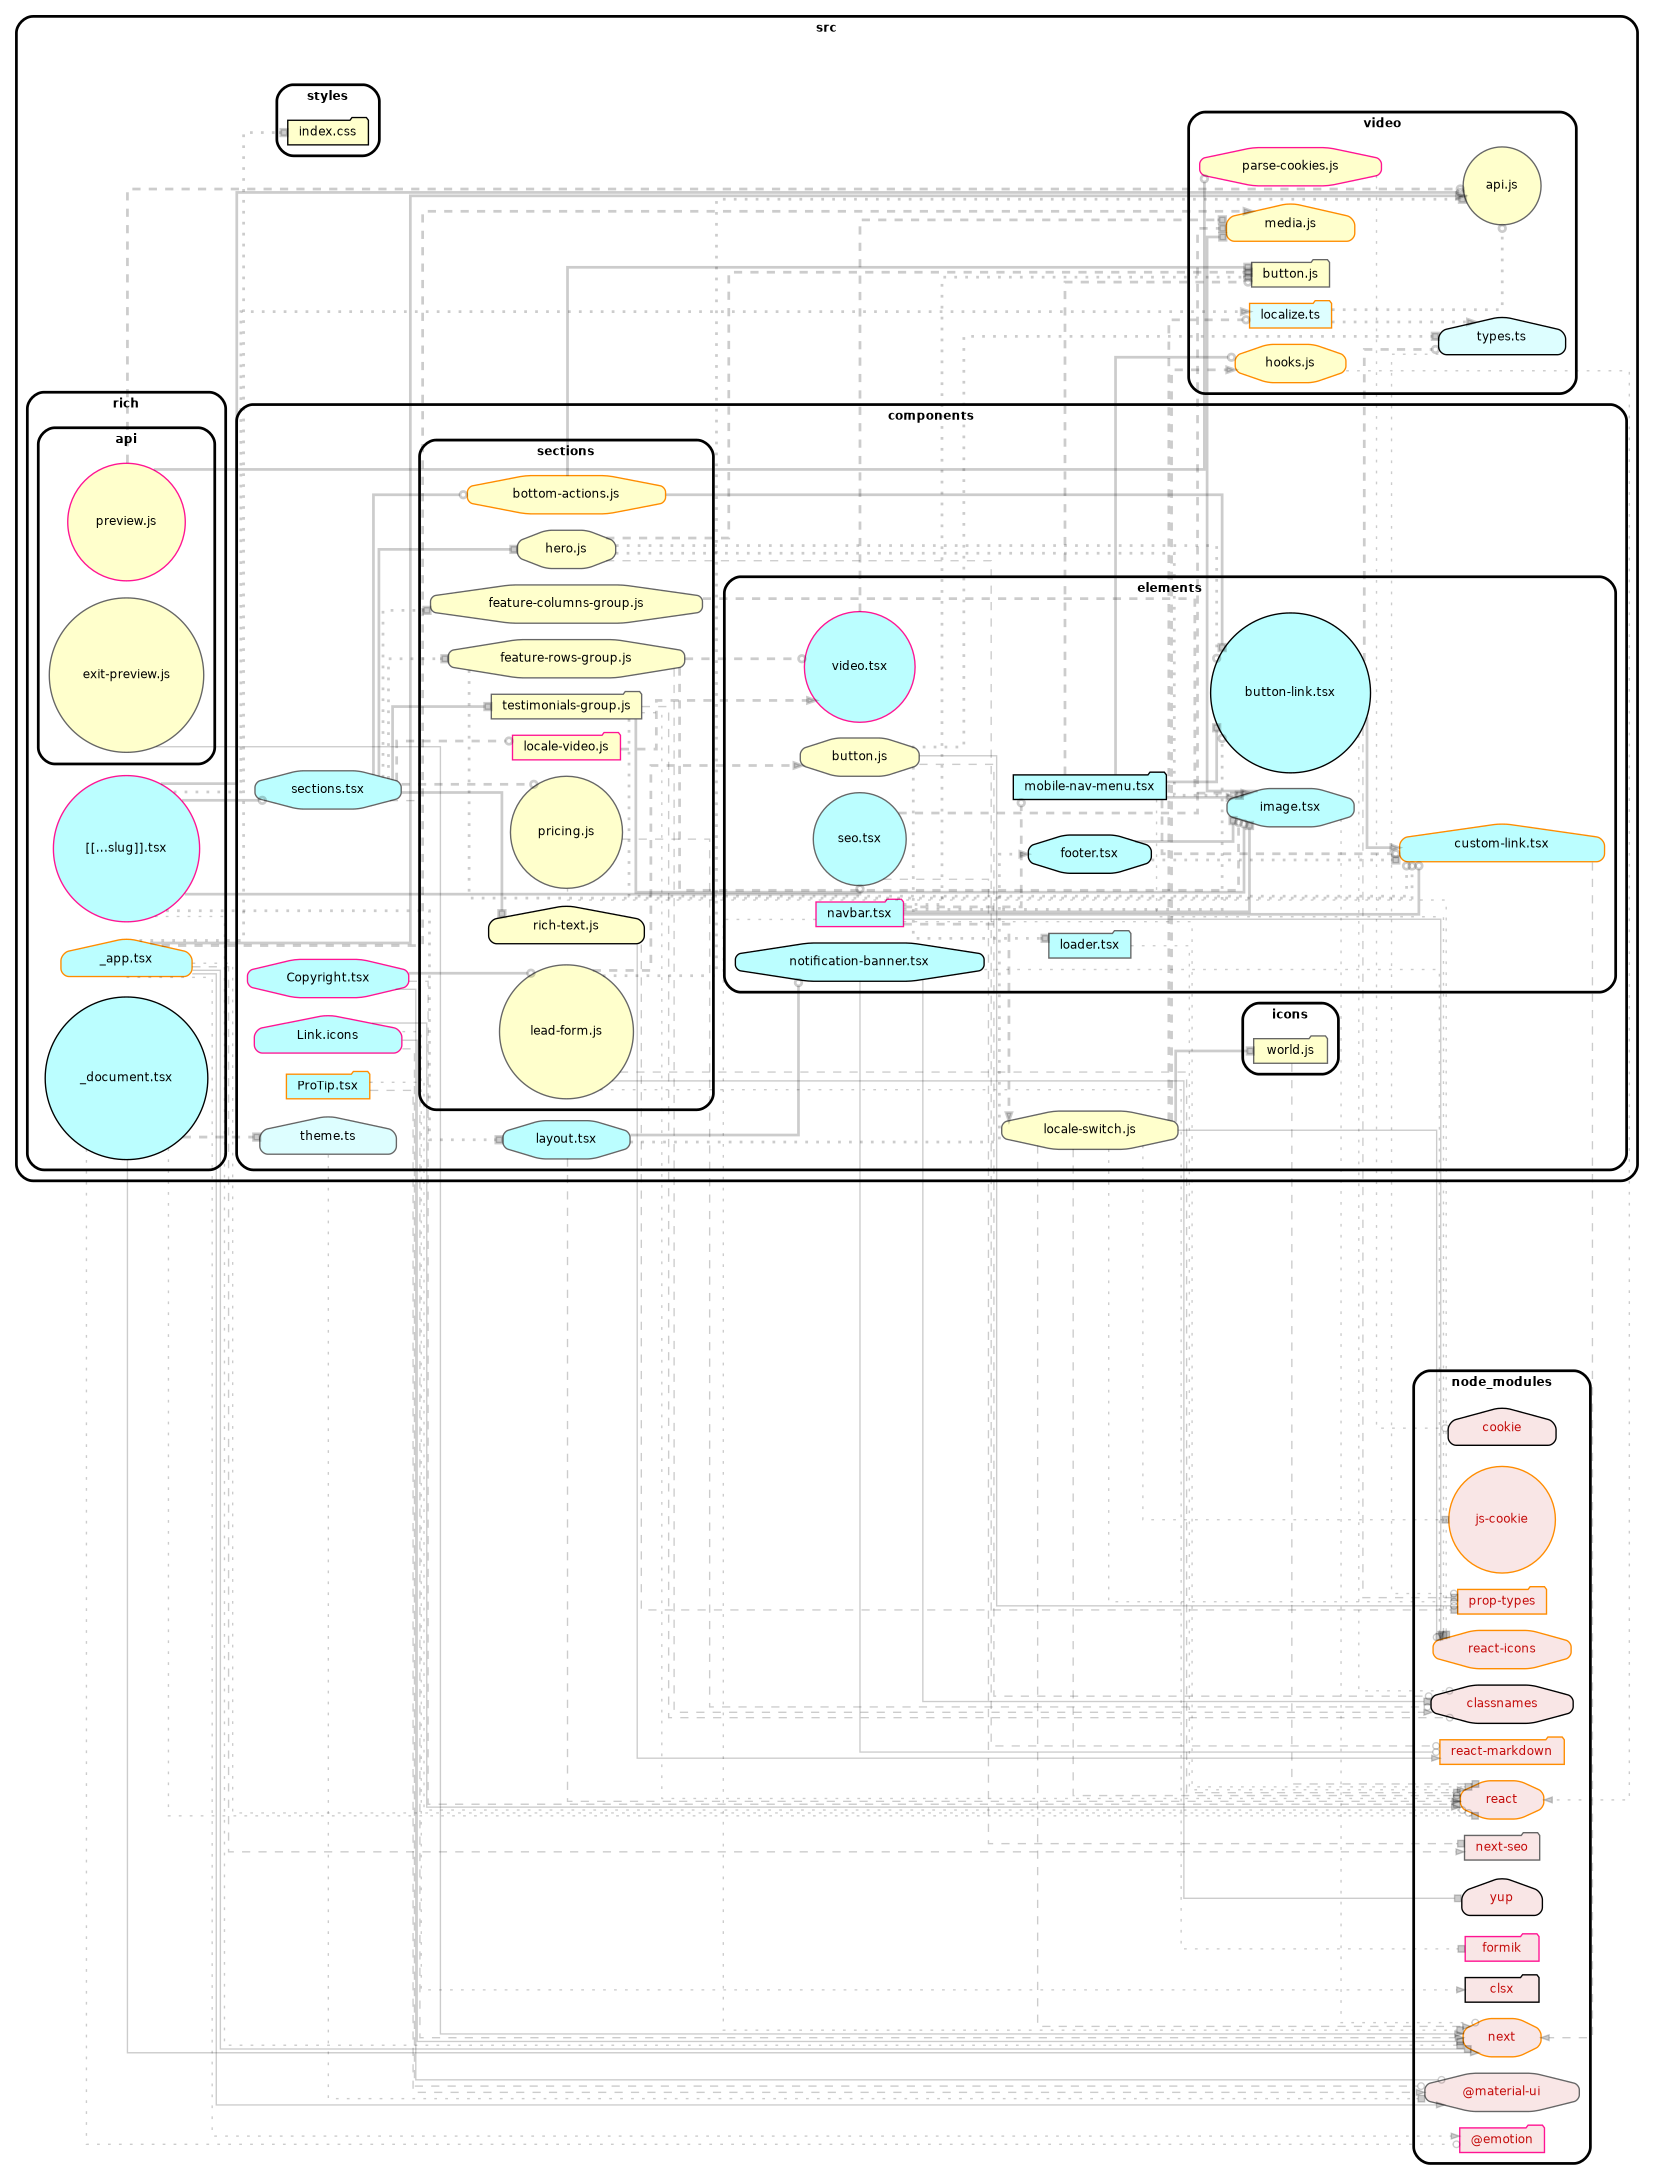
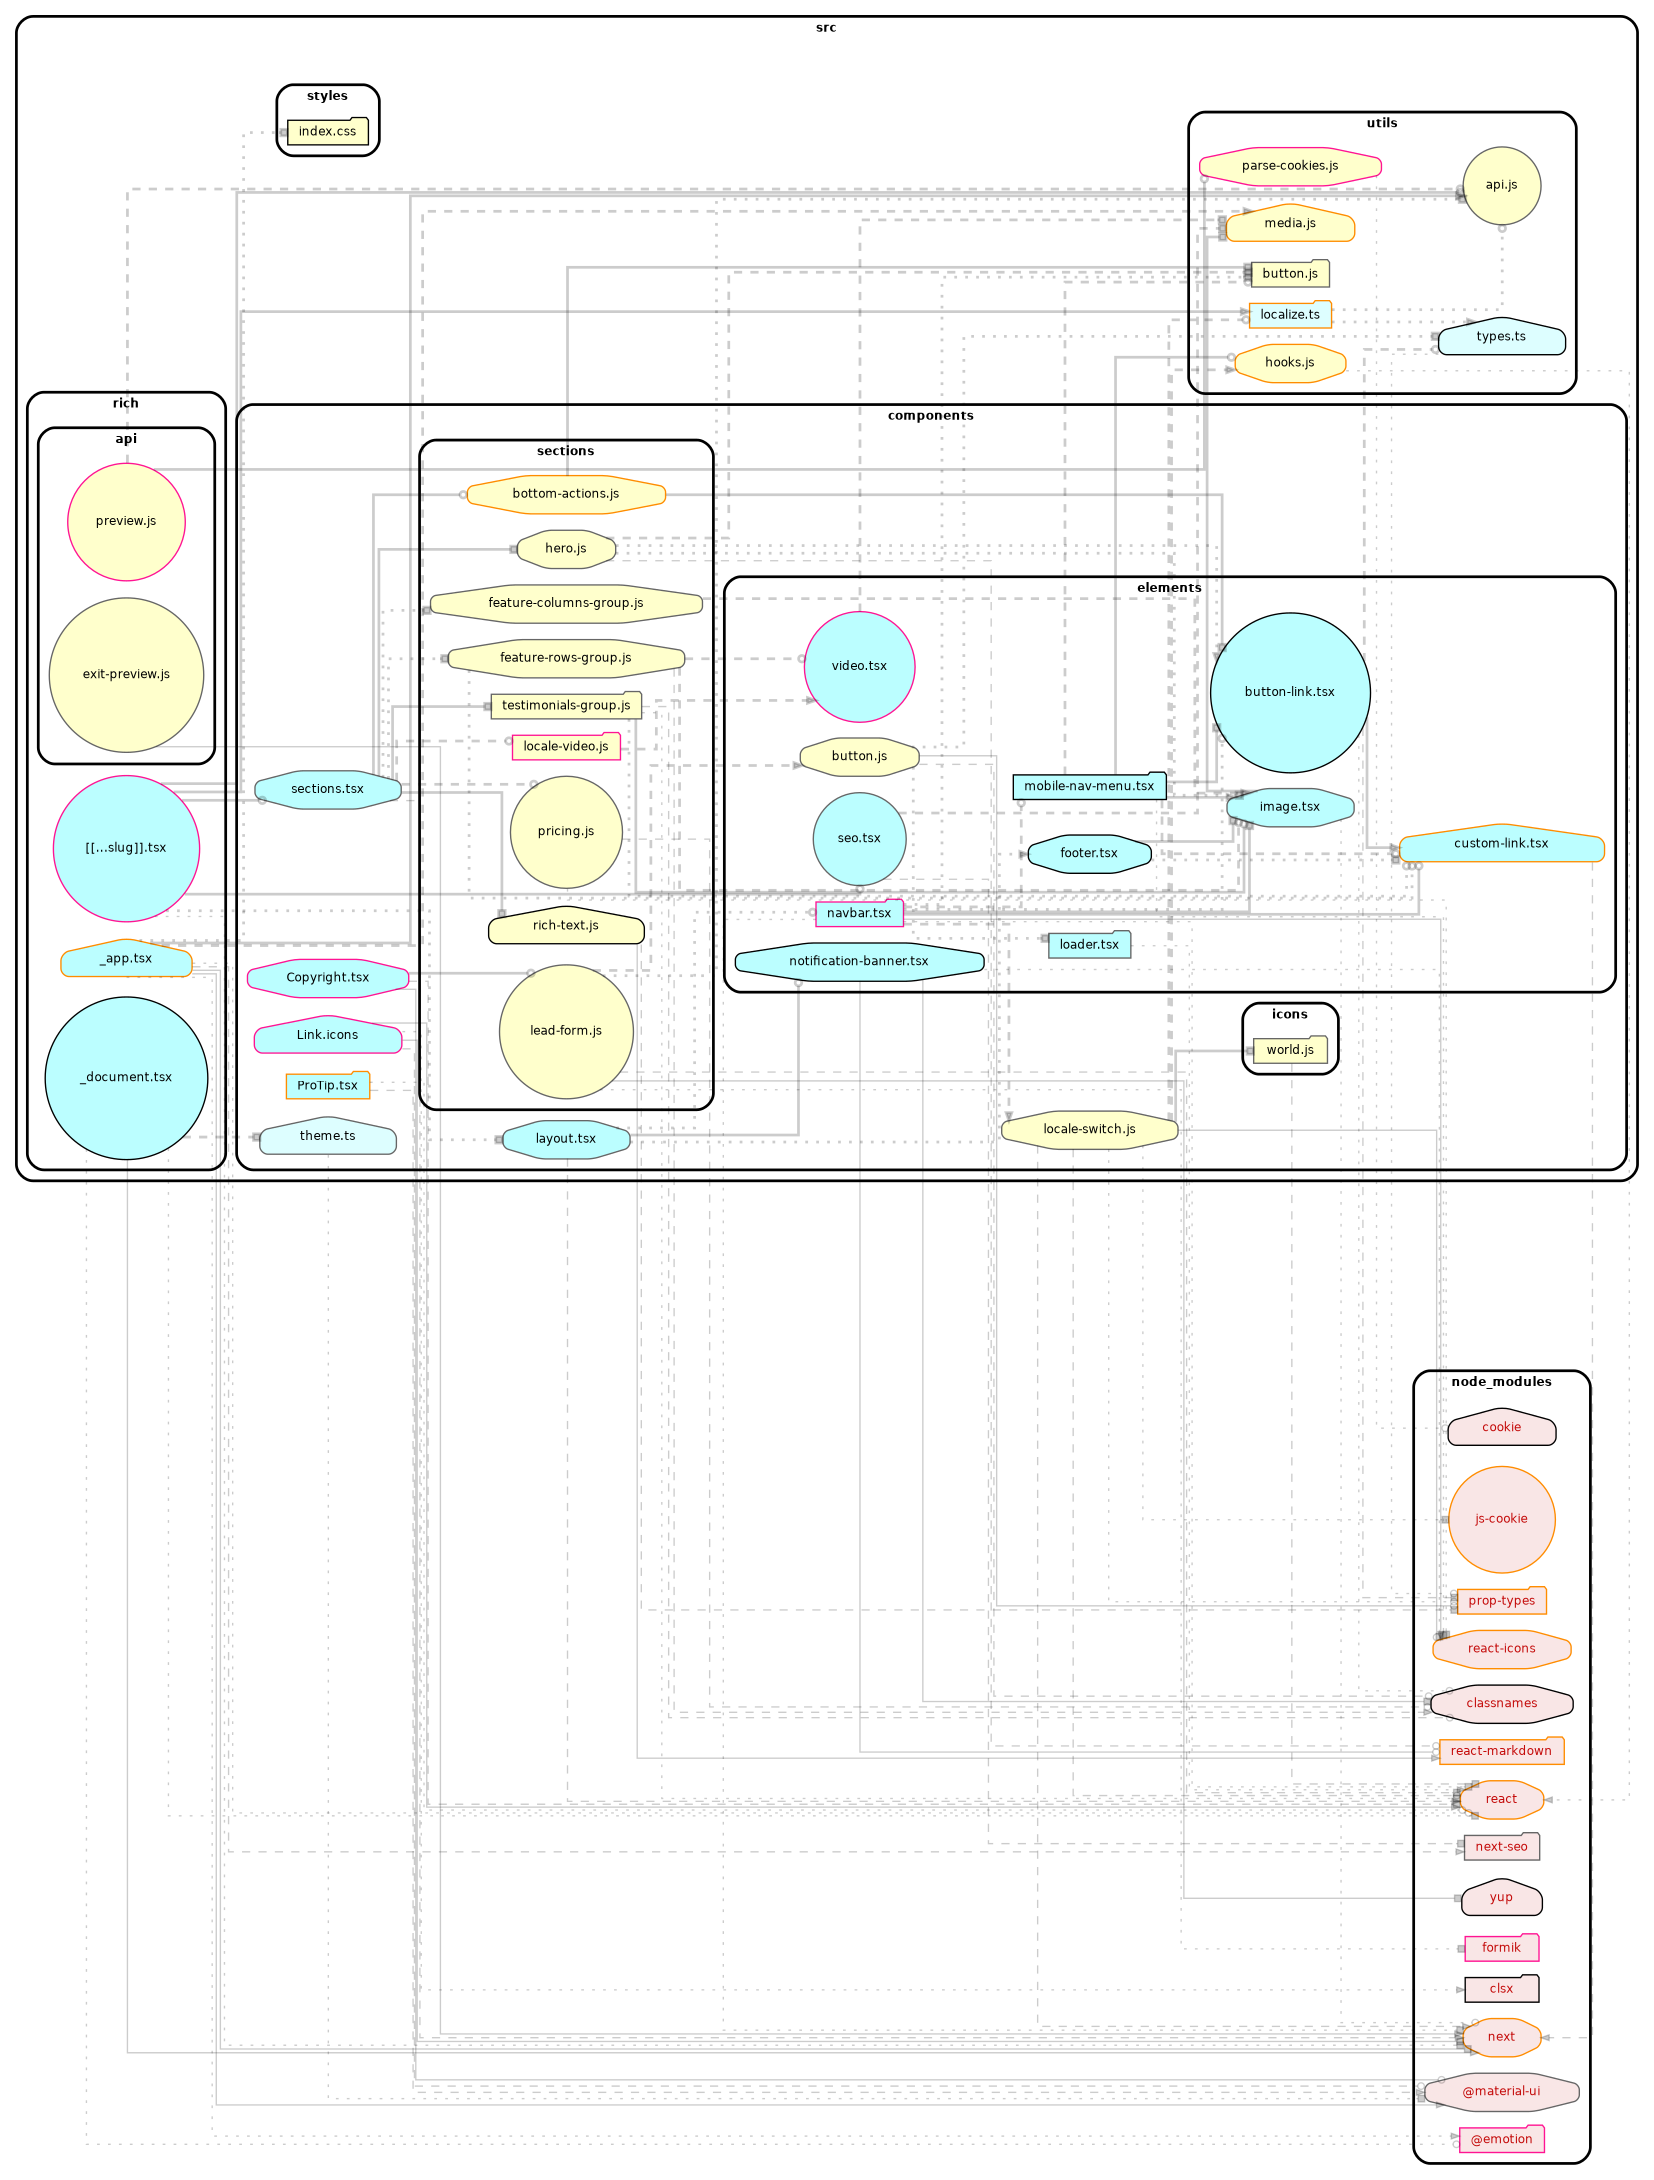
cluster "video": label "video" -> "utils"
edge "[[...slug]].tsx" -> "localize.ts": style dotted -> bold
edge "hero.js" -> "button-link.tsx": arrowhead odot -> normal
edge "layout.tsx" -> "navbar.tsx": added
